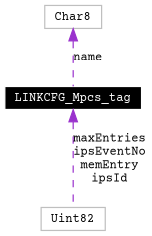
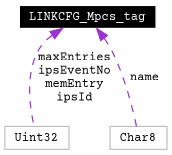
edge "LINKCFG_Mpcs_tag" -> "Char8": reversed
node "Uint82": label "Uint82" -> "Uint32"
